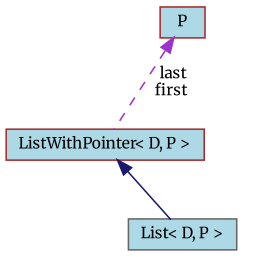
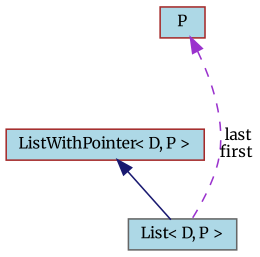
edge "ListWithPointer< D, P >" -> "P": now "List< D, P >" -> "P"
